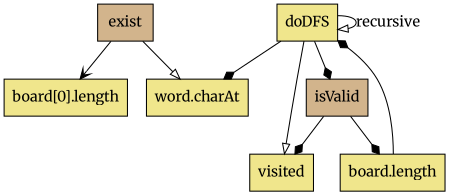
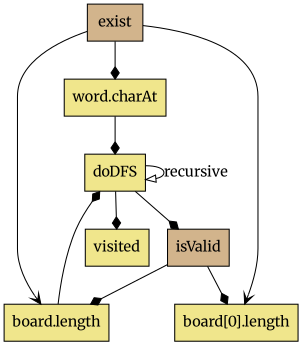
edge "exist" -> "word.charAt": arrowhead onormal -> diamond
edge "doDFS" -> "word.charAt": reversed
edge "doDFS" -> "visited": arrowhead onormal -> diamond
edge "isValid" -> "visited": now "isValid" -> "board[0].length"
edge "exist" -> "board.length": added
